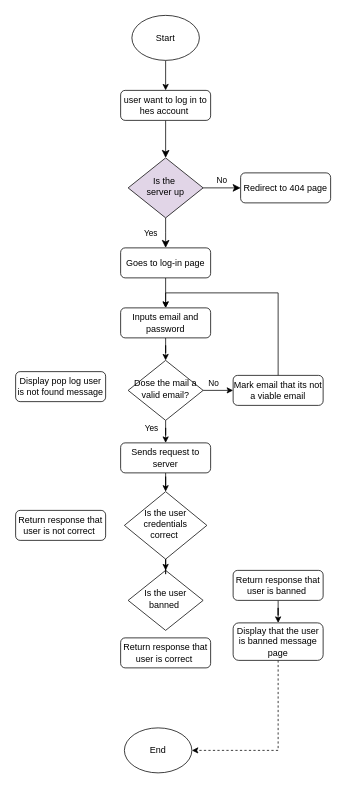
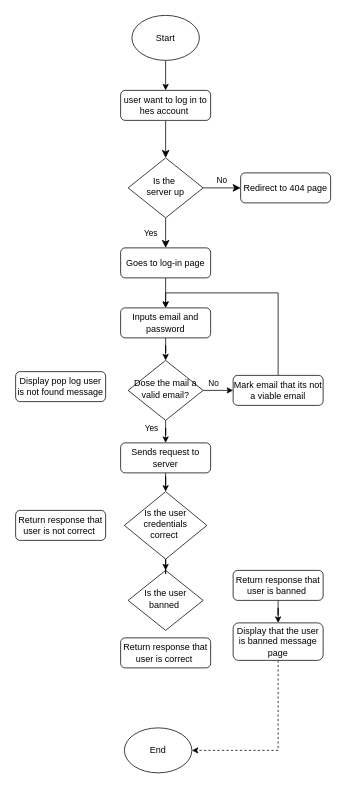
node "Is the server up": fillcolor #e1d5e7 -> #ffffff
